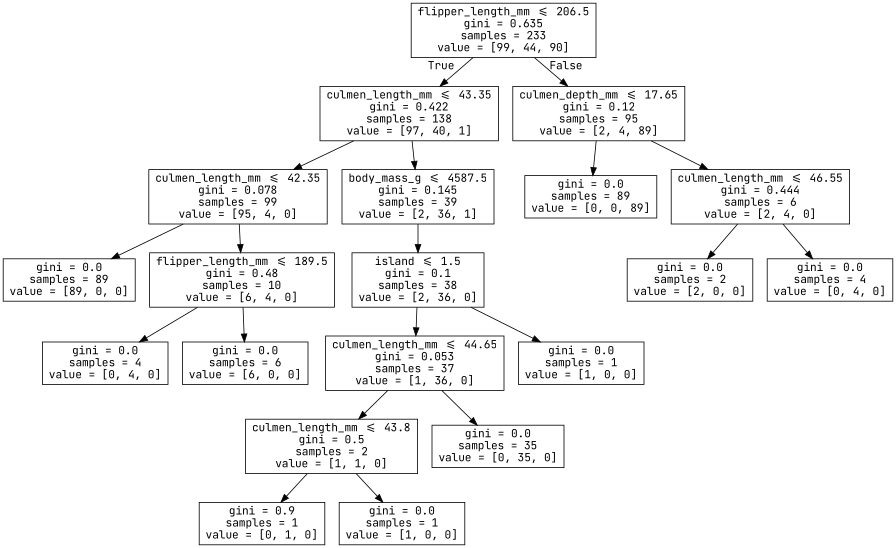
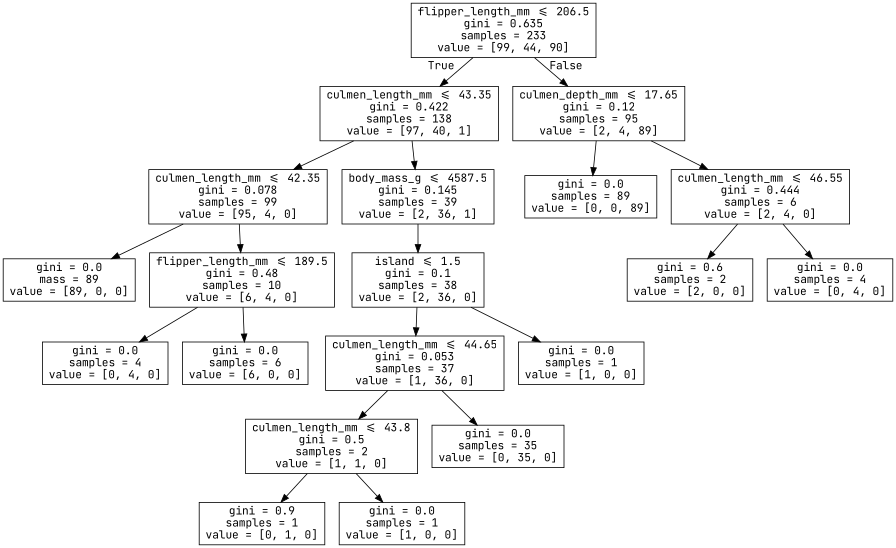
node "gini = 0.0 samples = 89 value = [89, 0, 0]": label "gini = 0.0 samples = 89 value = [89, 0, 0]" -> "gini = 0.0 mass = 89 value = [89, 0, 0]"
node "gini = 0.0 samples = 2 value = [2, 0, 0]": label "gini = 0.0 samples = 2 value = [2, 0, 0]" -> "gini = 0.6 samples = 2 value = [2, 0, 0]"
